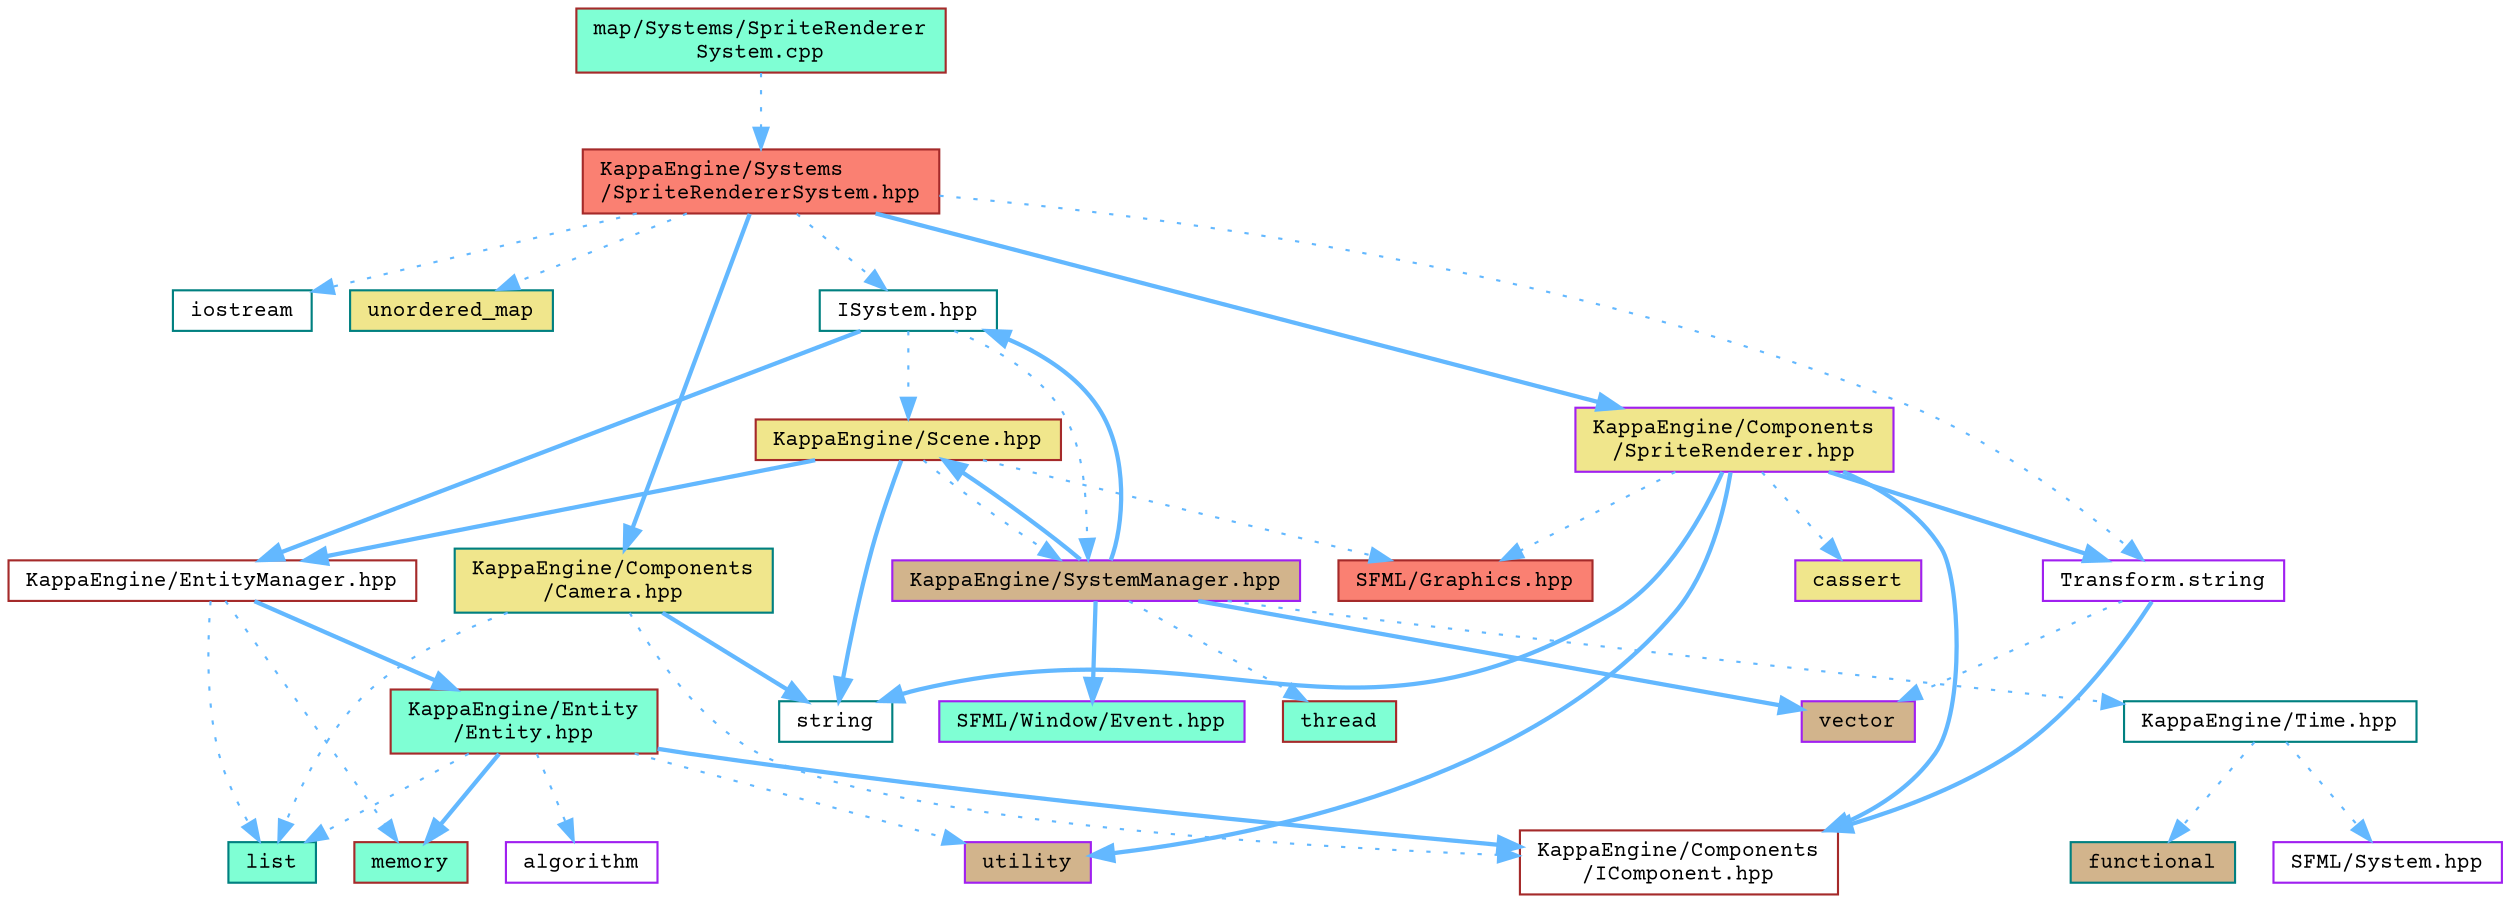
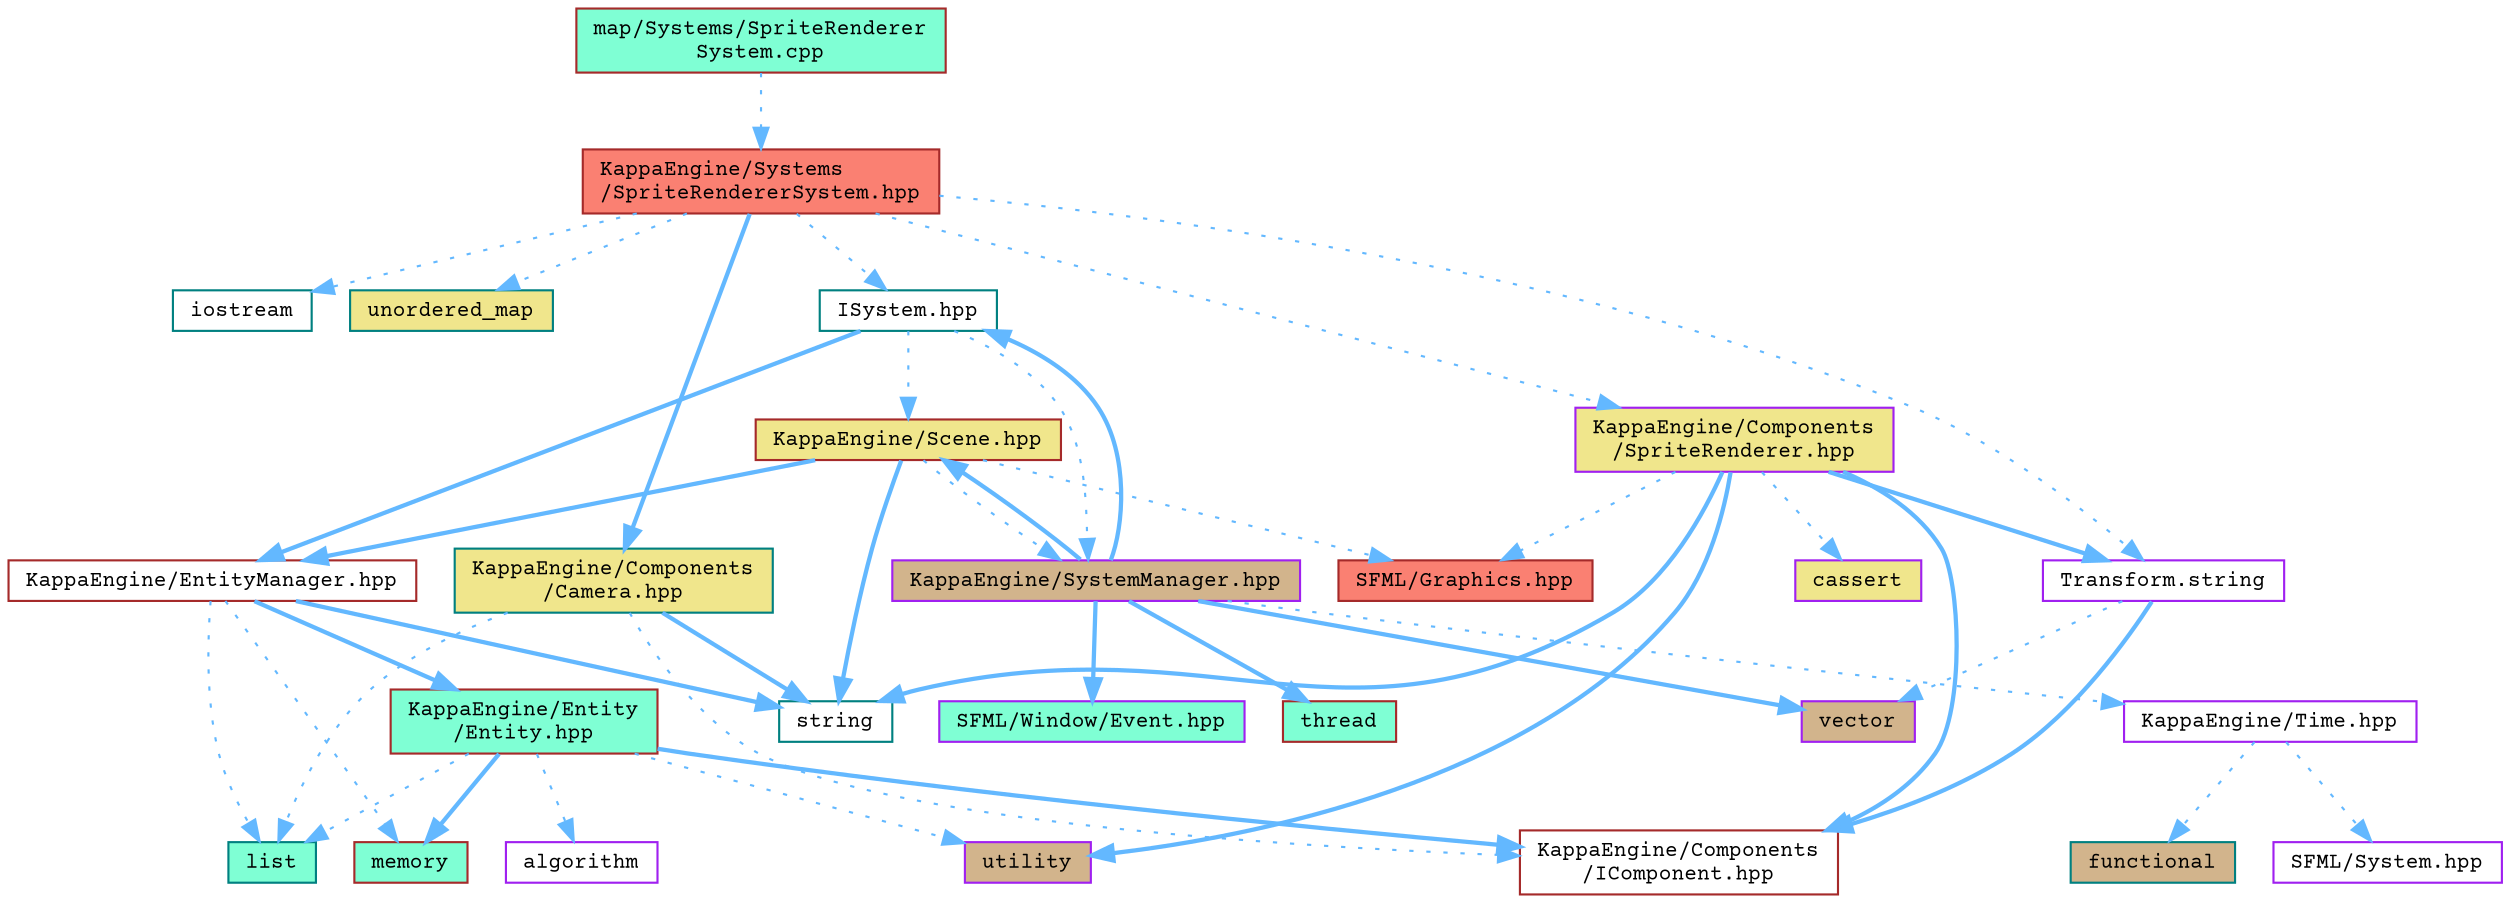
edge "KappaEngine/Systems /SpriteRendererSystem.hpp" -> "KappaEngine/Components /SpriteRenderer.hpp": style bold -> dotted
edge "KappaEngine/SystemManager.hpp" -> "thread": style dotted -> bold
edge "KappaEngine/EntityManager.hpp" -> "string": added
node "KappaEngine/Time.hpp": color teal -> purple
